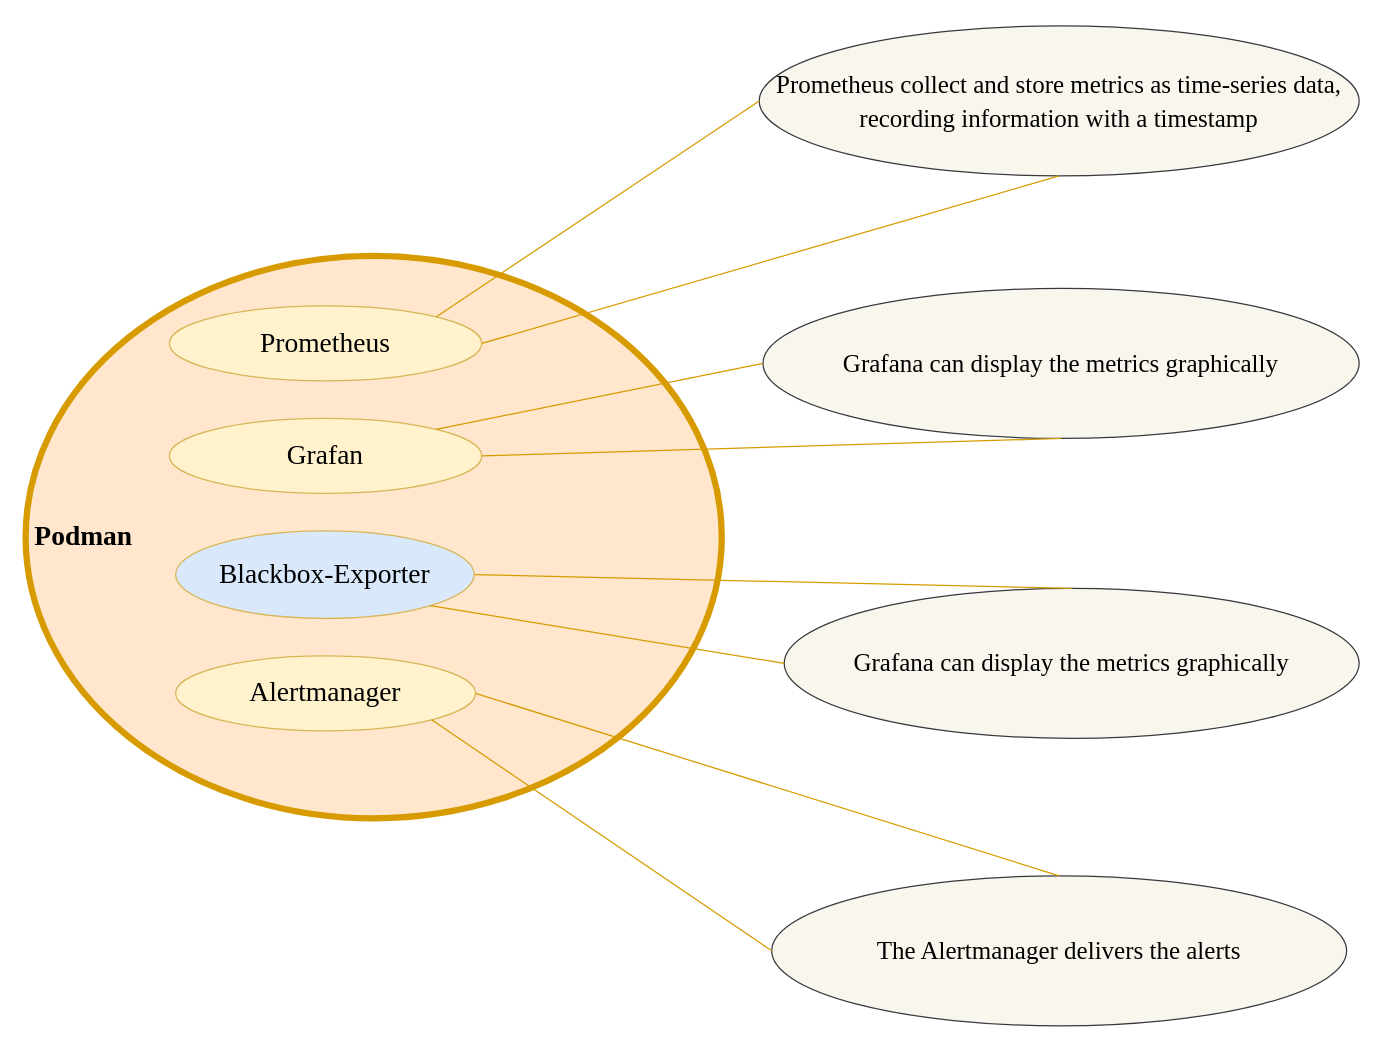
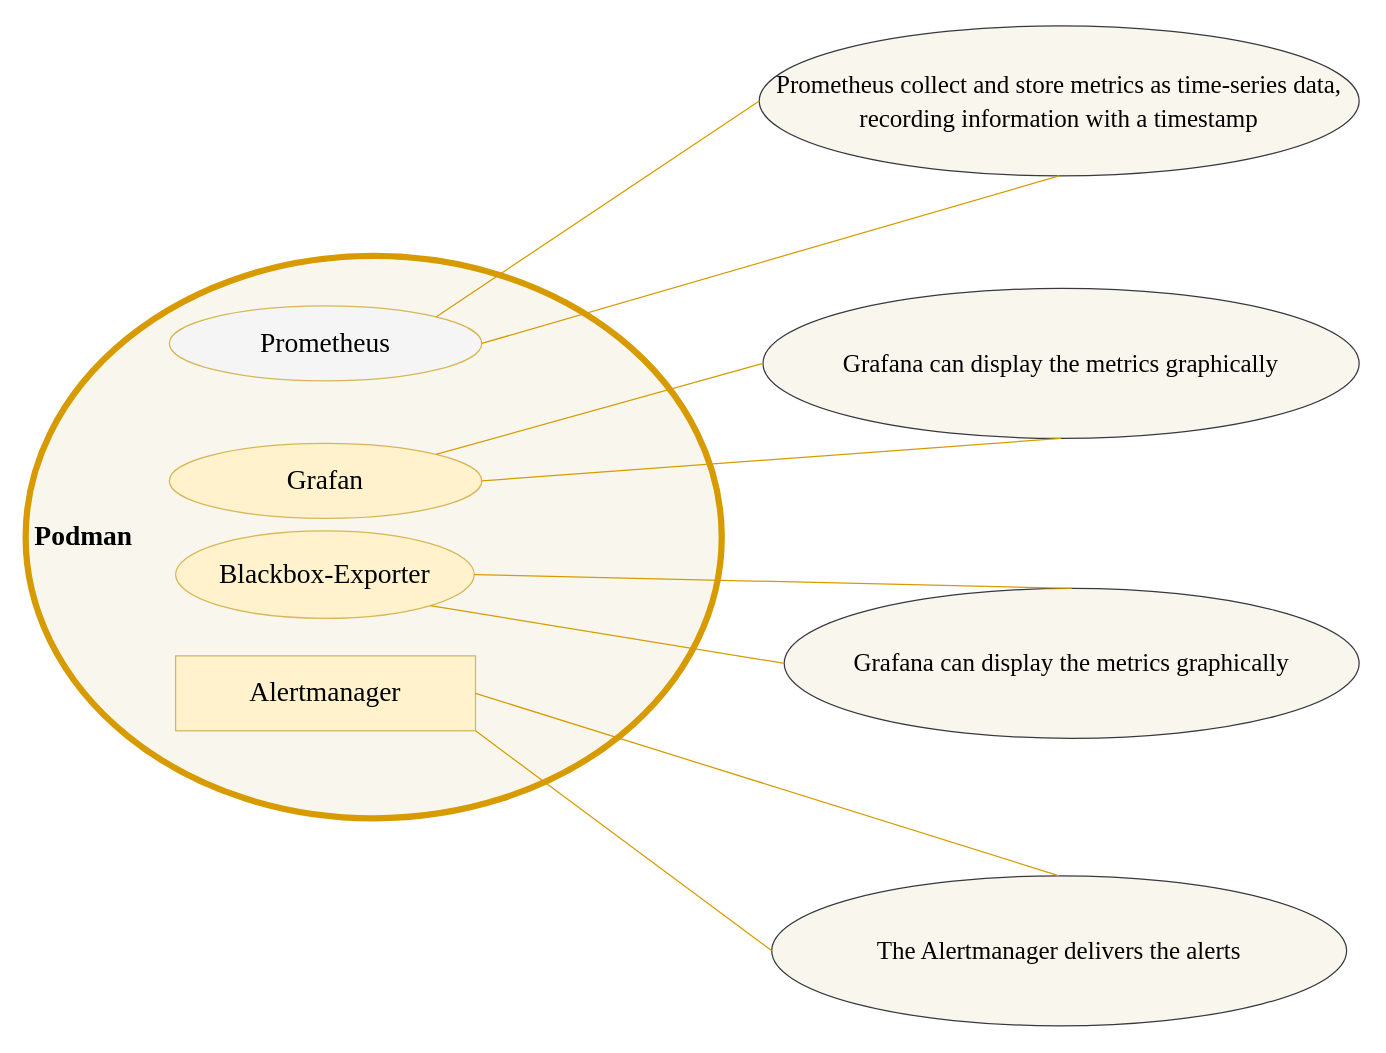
node "Prometheus": fillcolor #fff2cc -> #f5f5f5
node "Grafan": moved (326, 456) -> (326, 481)
node "Podman": fillcolor #ffe6cc -> #f9f7ed
node "Blackbox-Exporter": fillcolor #dae8fc -> #fff2cc
node "Alertmanager": shape ellipse -> rectangle
